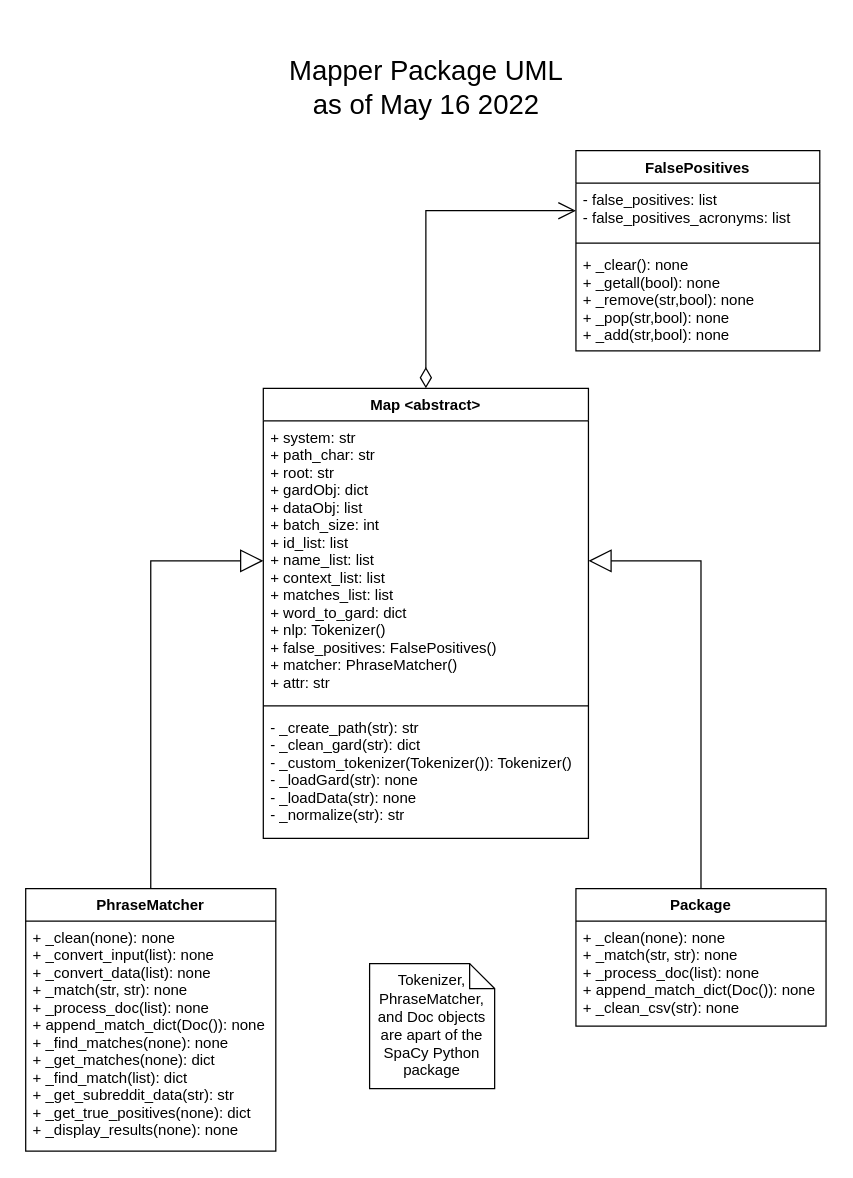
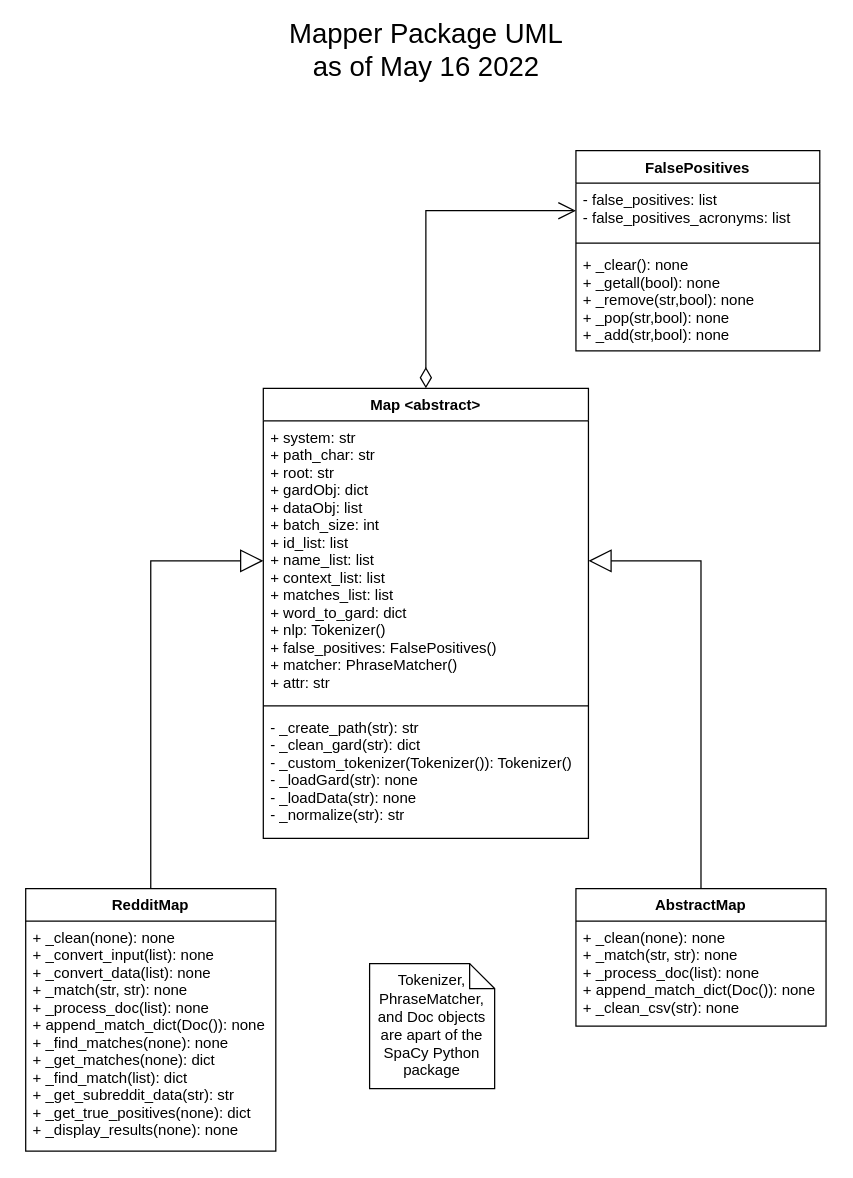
node "Mapper Package UML as of May 16 2022": moved (426, 88) -> (426, 51)
node "PhraseMatcher": label "PhraseMatcher" -> "RedditMap"
node "Package": label "Package" -> "AbstractMap"
